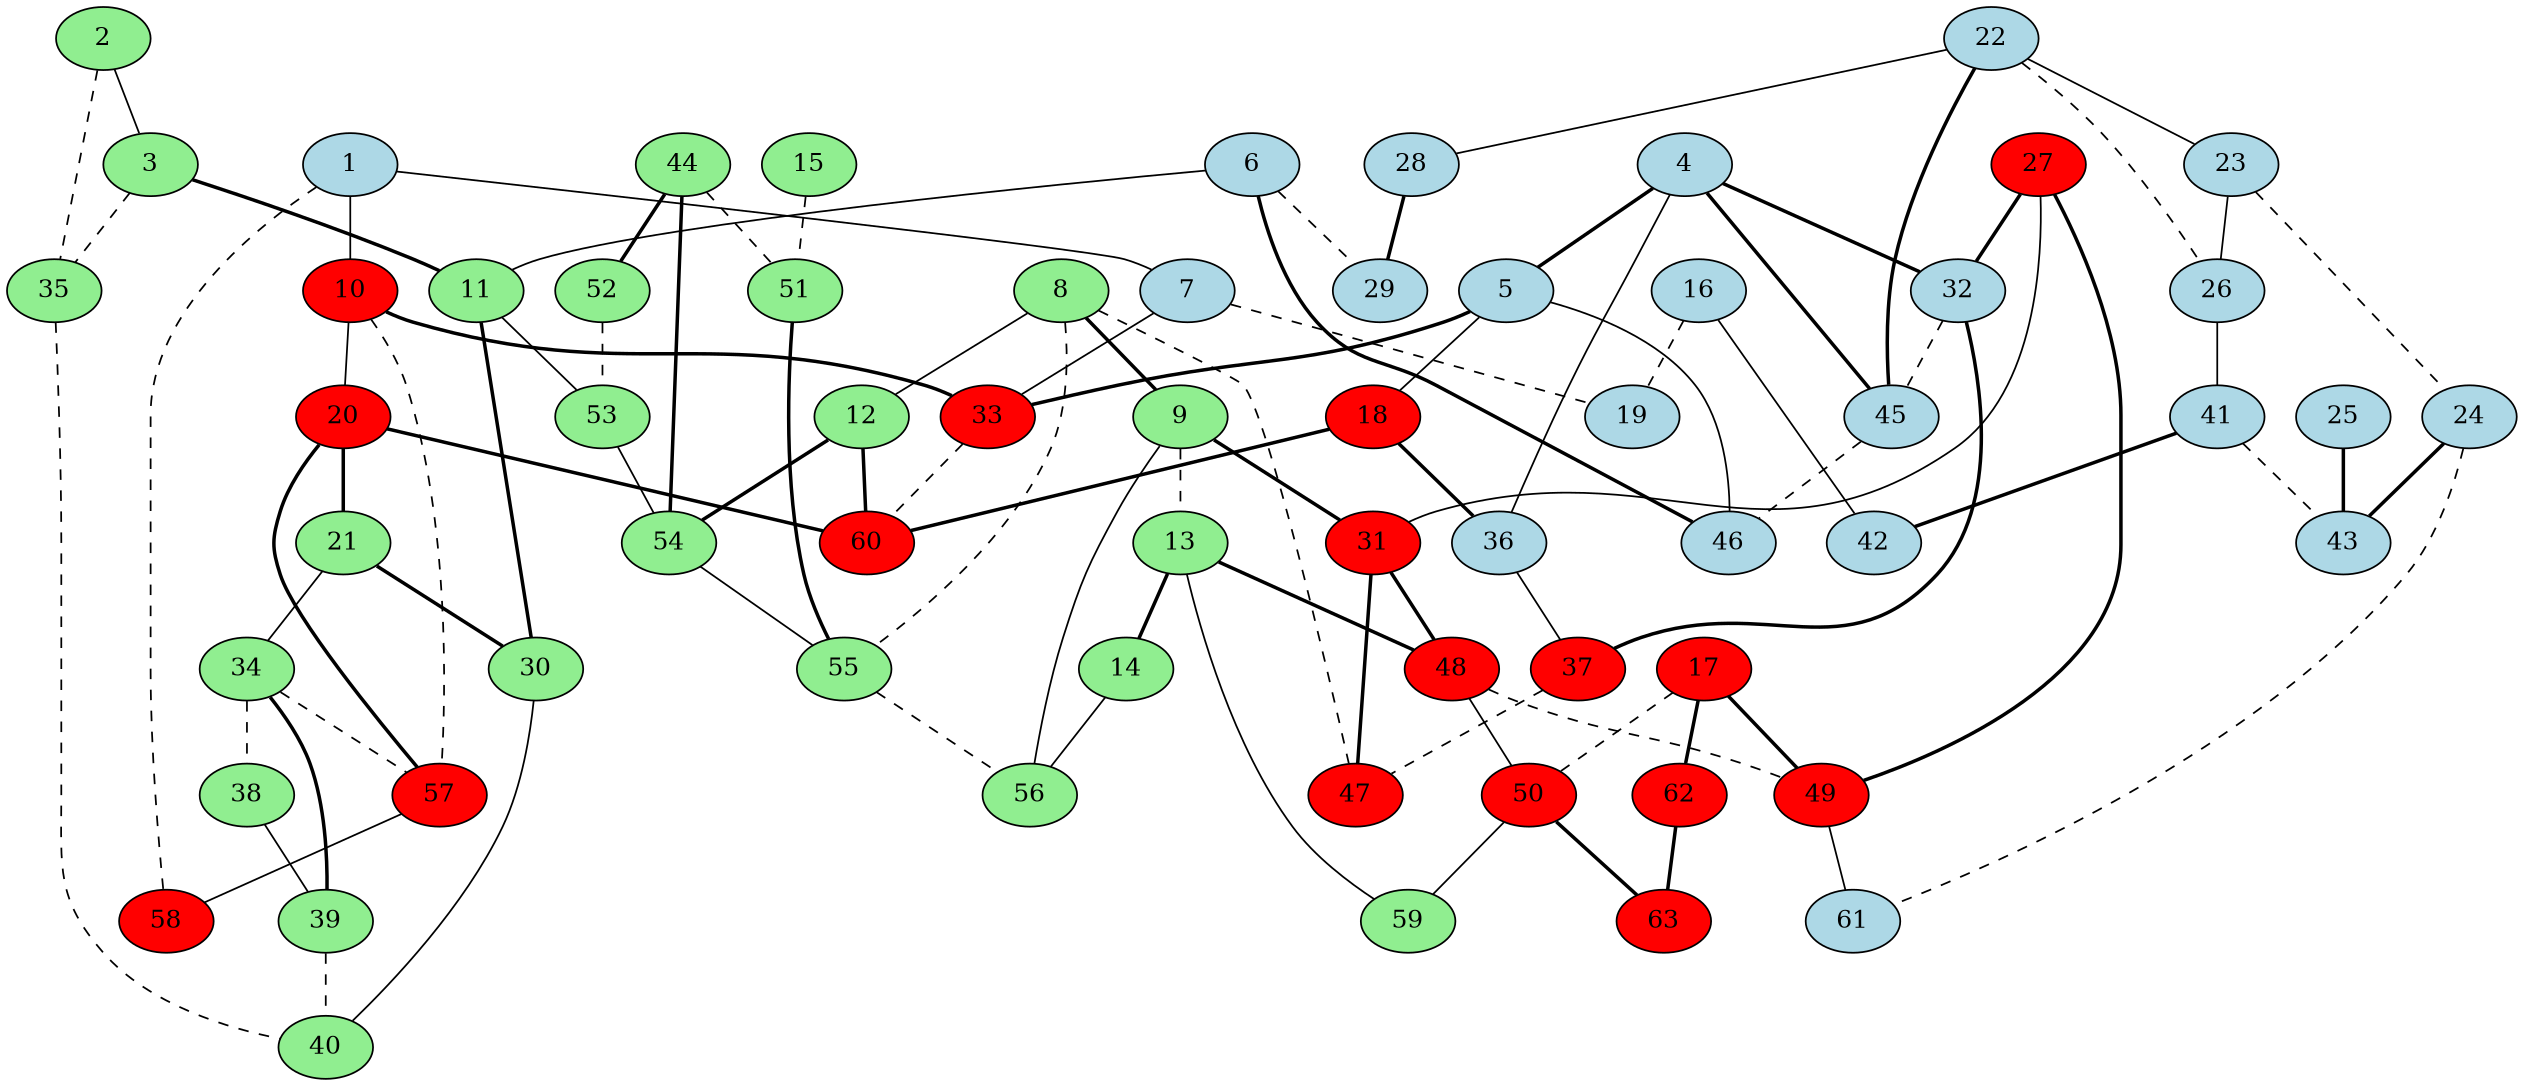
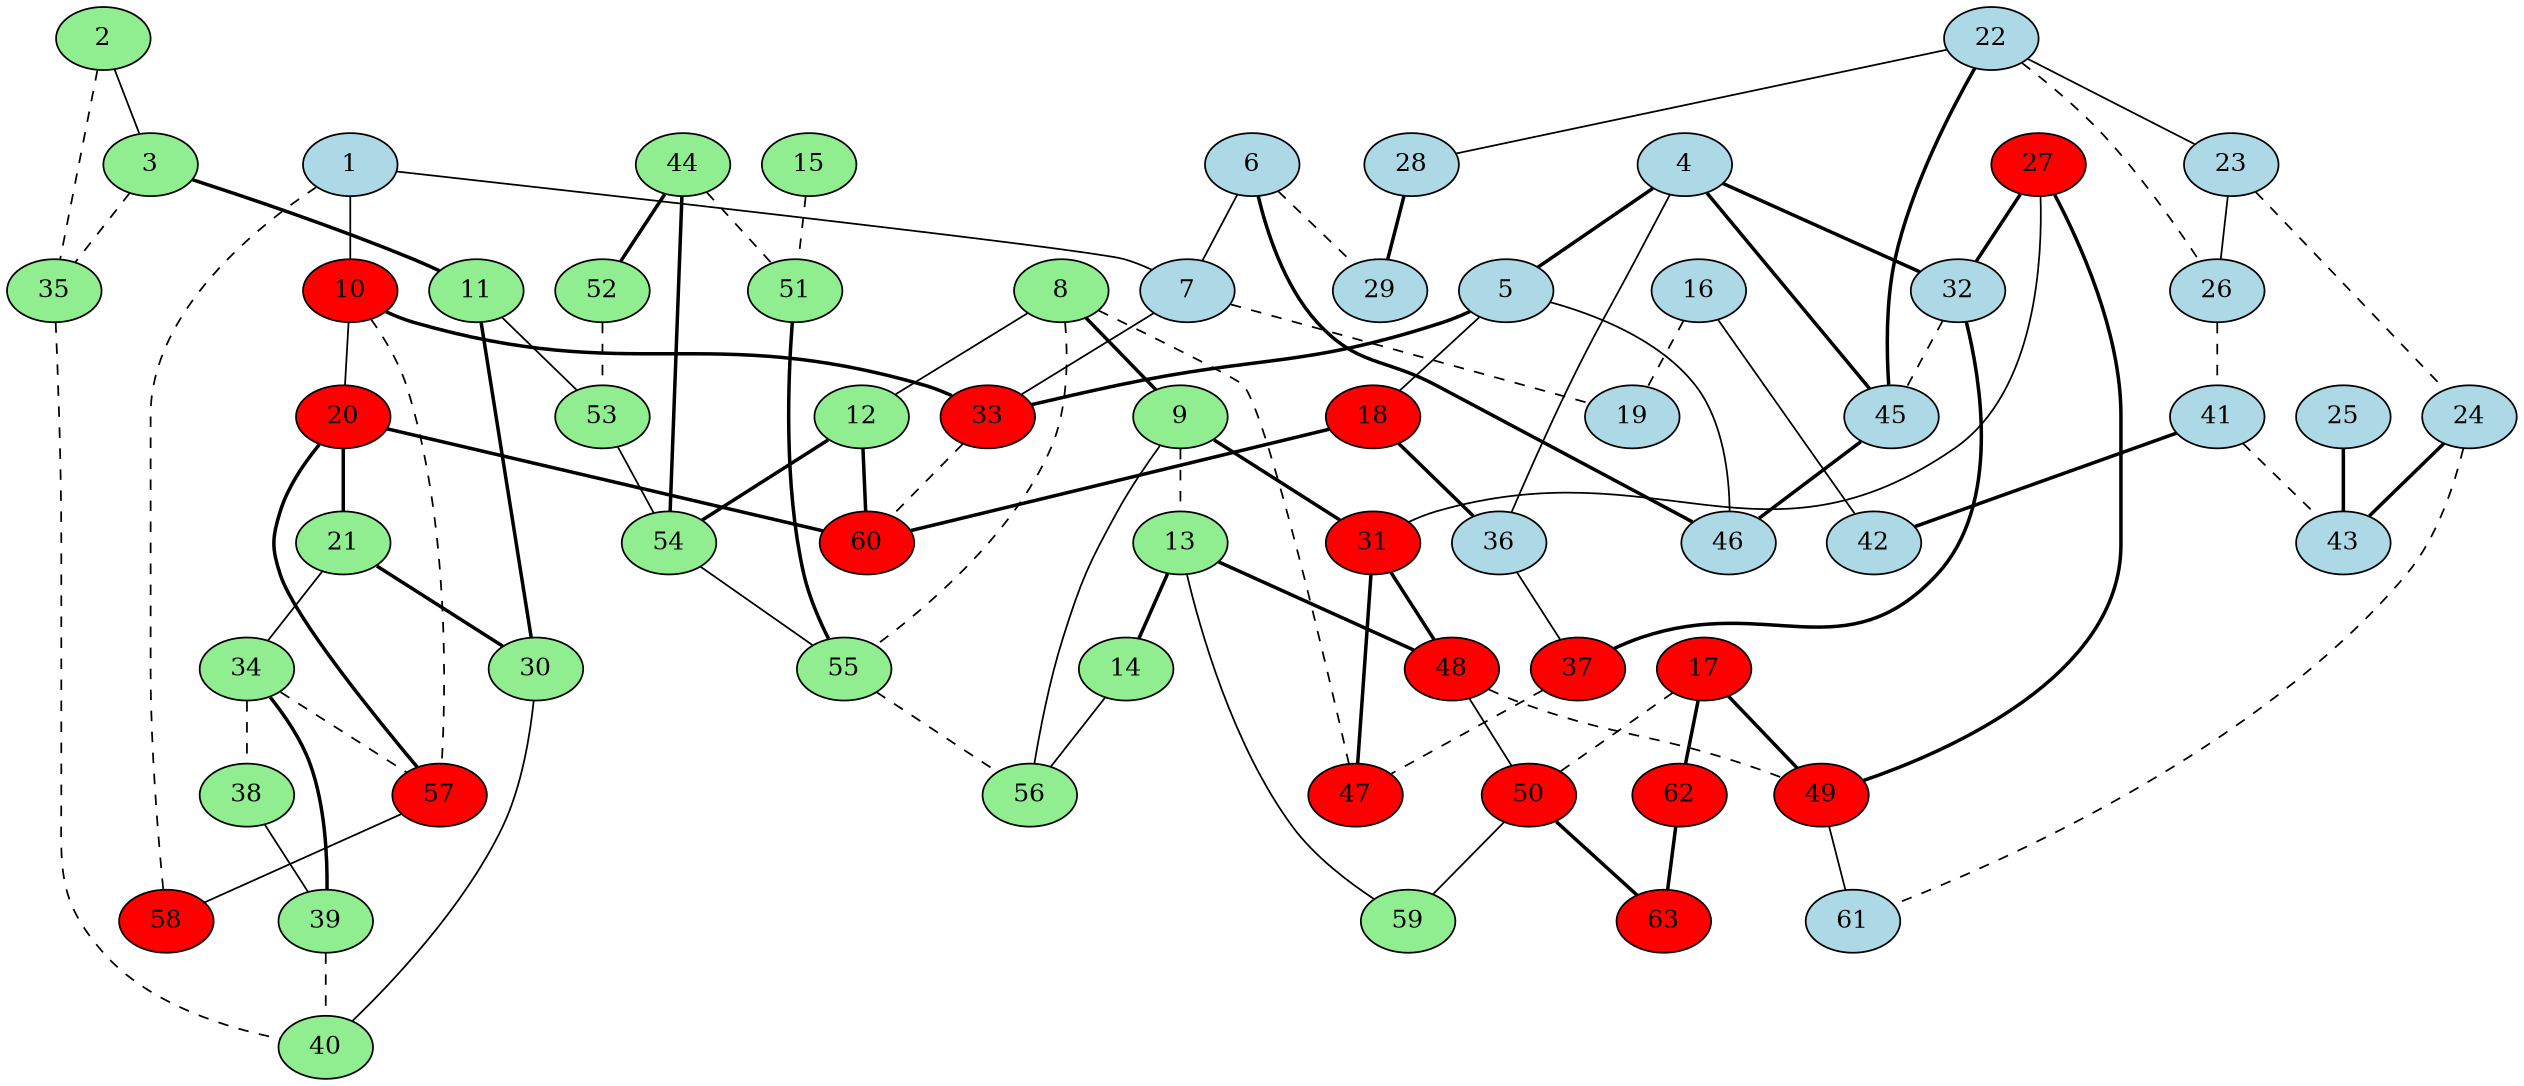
edge "6" -- "11": now "6" -- "7"
edge "26" -- "41": style solid -> dashed
edge "45" -- "46": style dashed -> bold
